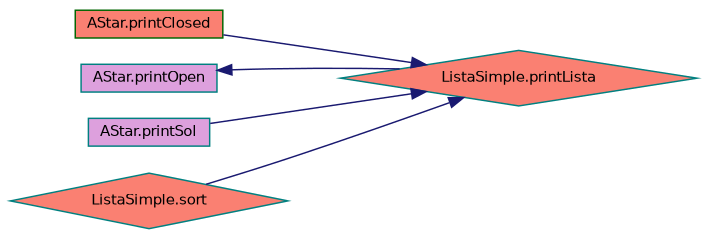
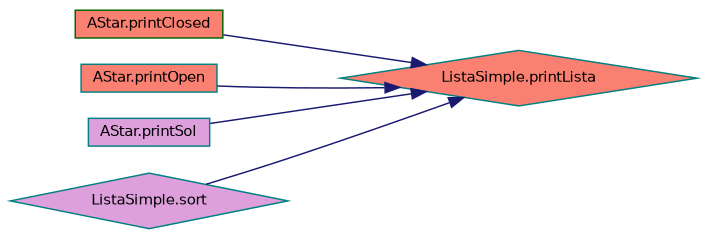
edge "ListaSimple.printLista" -> "AStar.printOpen": reversed
node "AStar.printOpen": fillcolor plum -> salmon
node "ListaSimple.sort": fillcolor salmon -> plum
